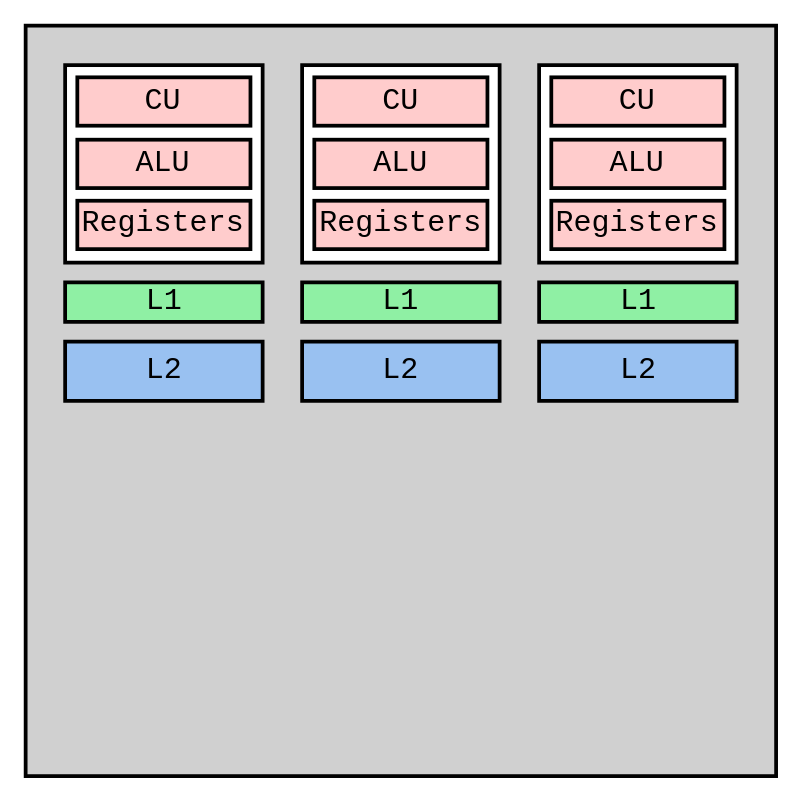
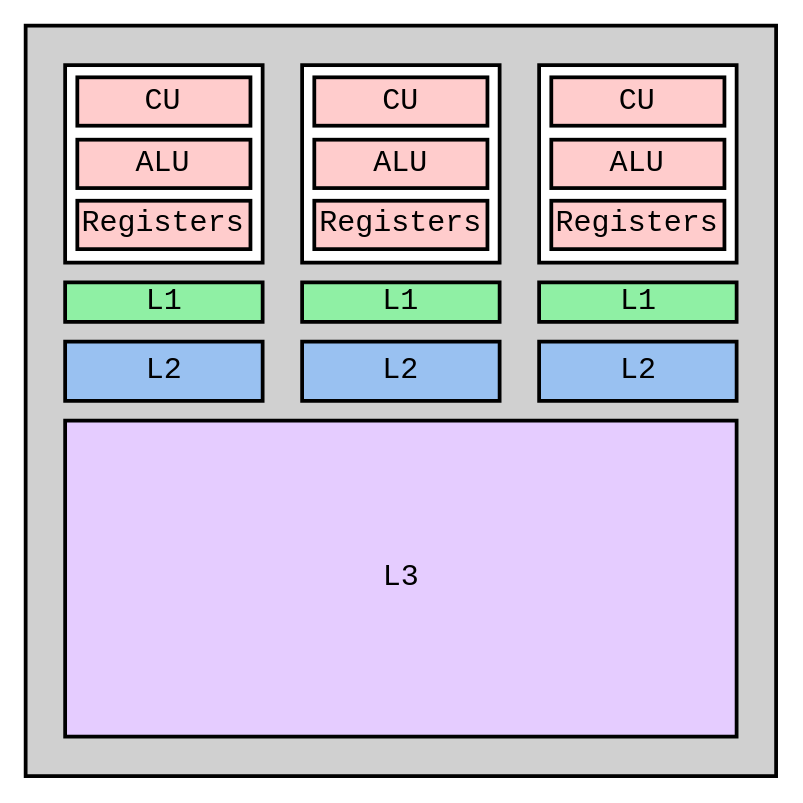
node "L3": added
